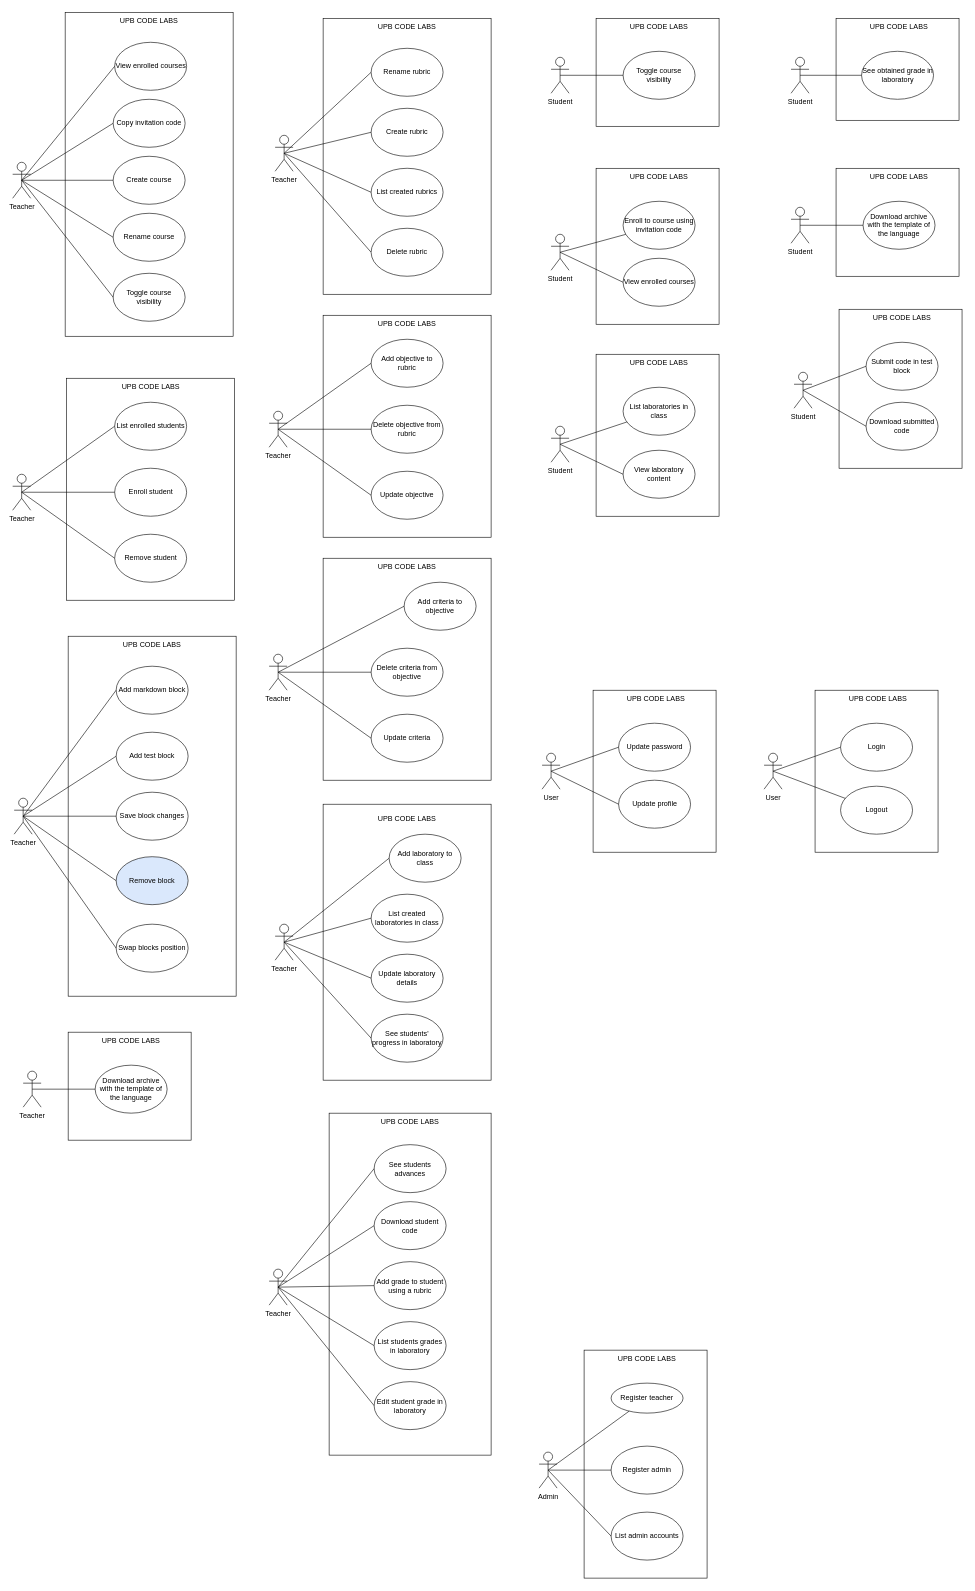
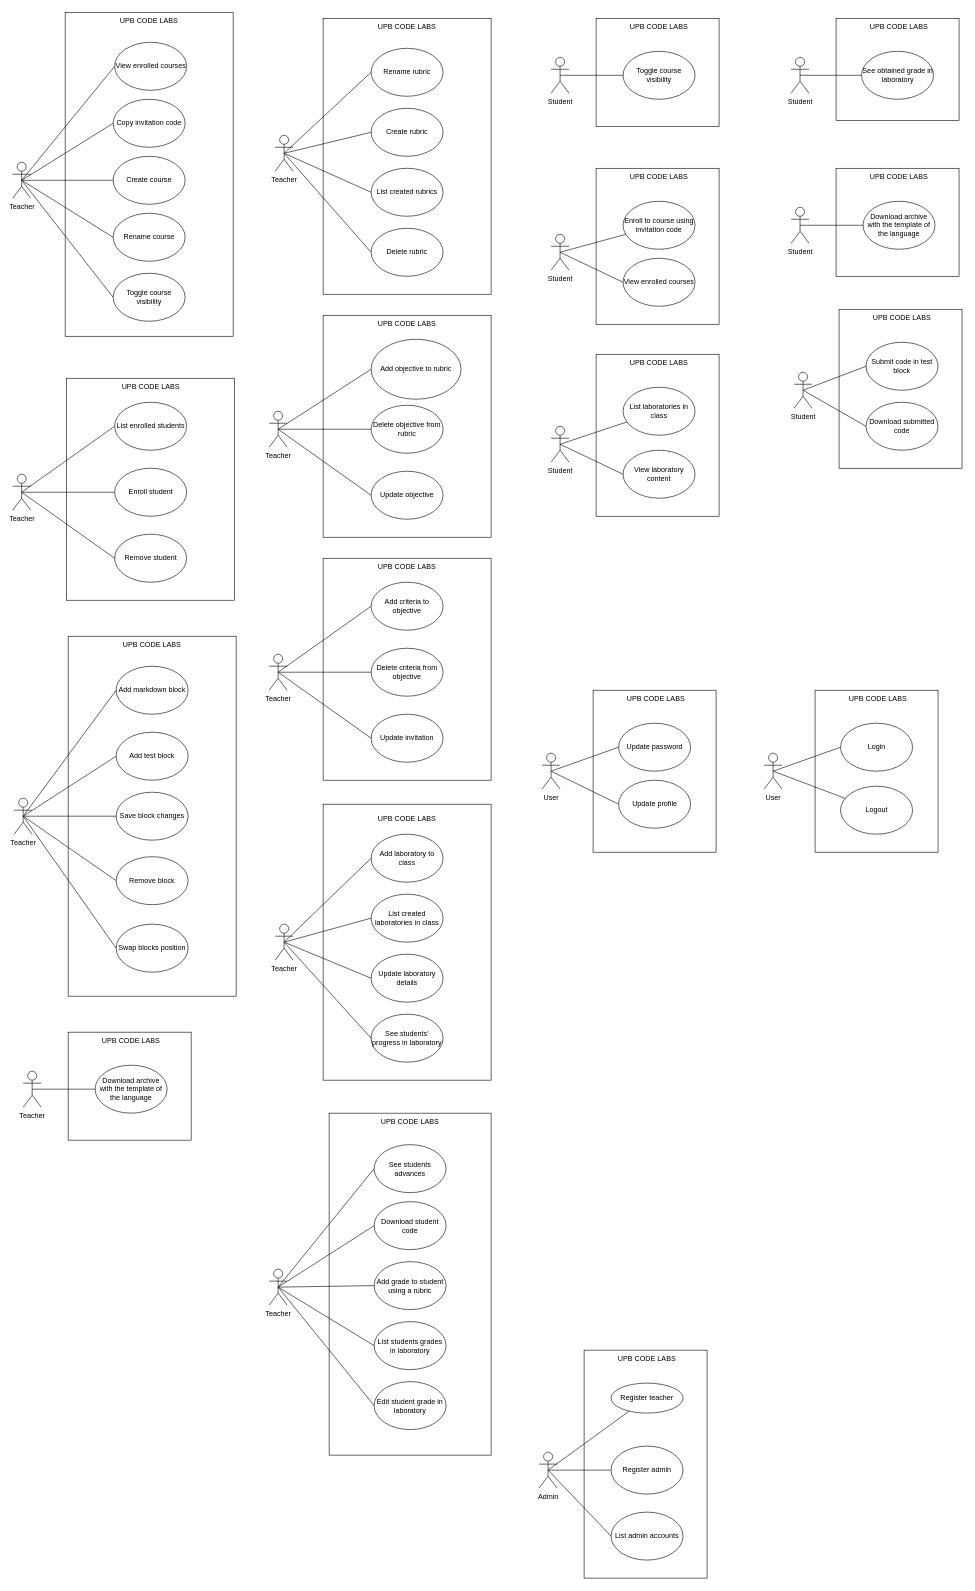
node "Add objective to rubric": size 72x48 -> 90x60
node "Add criteria to objective": moved (440, 606) -> (407, 606)
node "Update criteria": label "Update criteria" -> "Update invitation"
node "Add laboratory to class": moved (425, 858) -> (407, 858)
node "Remove block": fillcolor #dae8fc -> #ffffff
